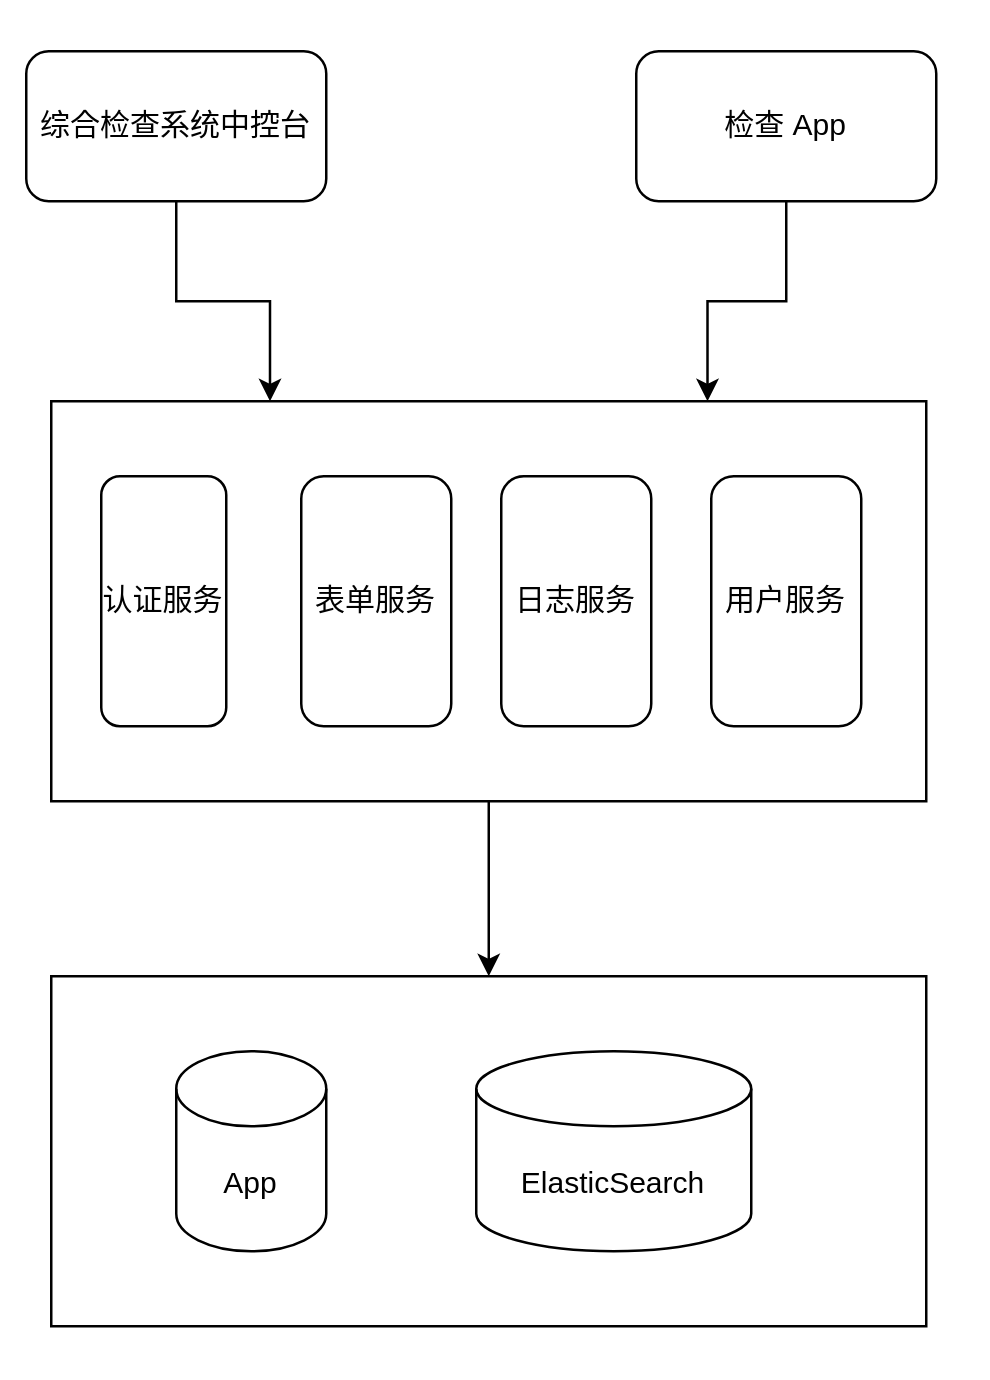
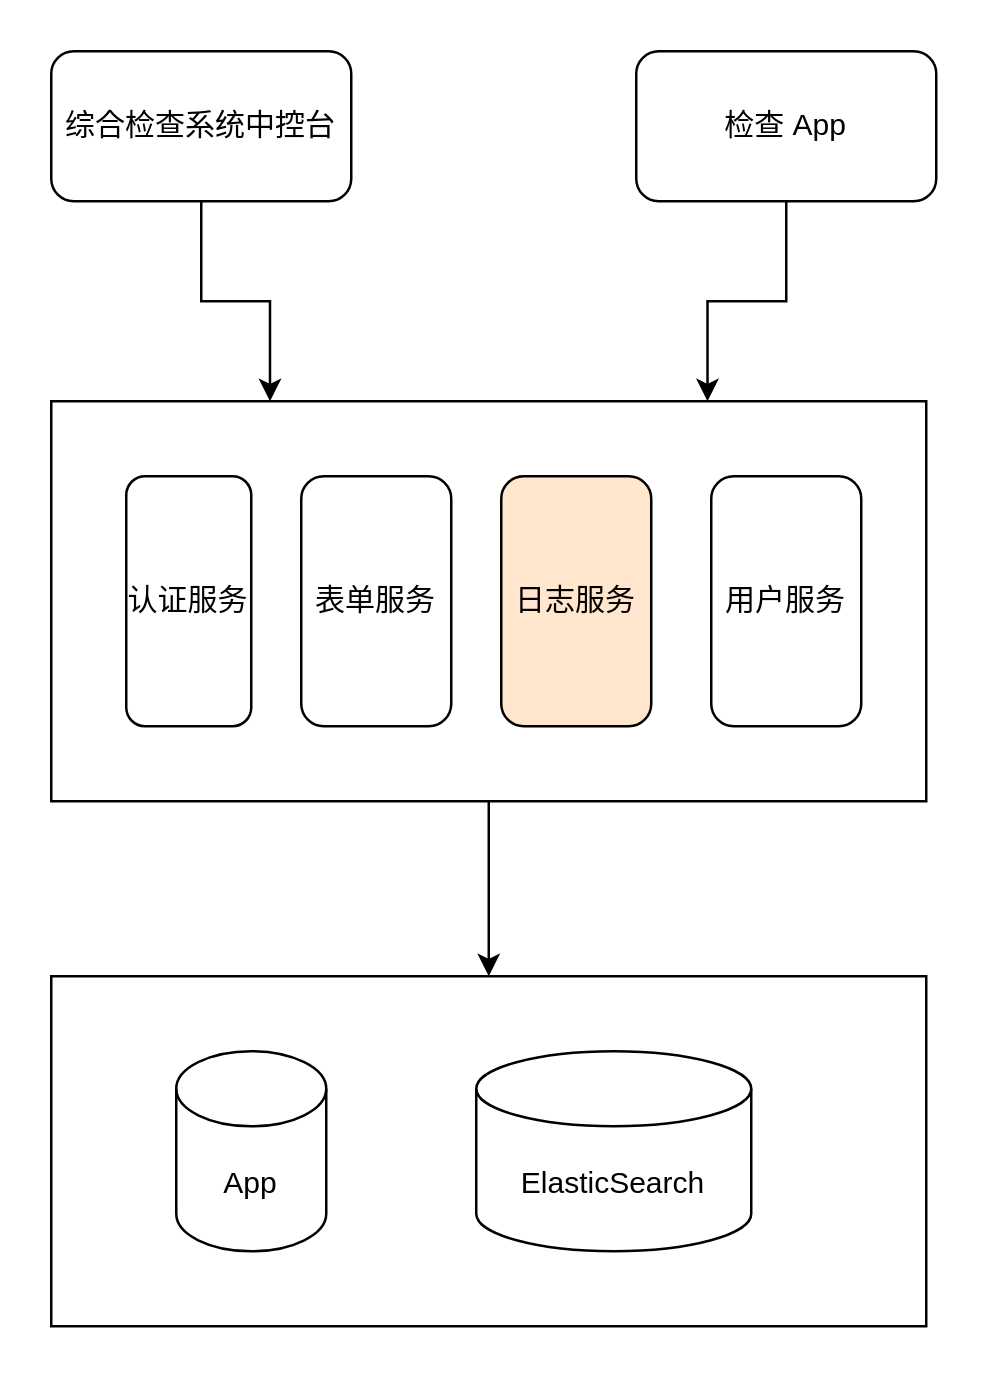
node "综合检查系统中控台": moved (176, 126) -> (201, 126)
node "认证服务": moved (164, 601) -> (189, 601)
node "日志服务": fillcolor #ffffff -> #ffe6cc
